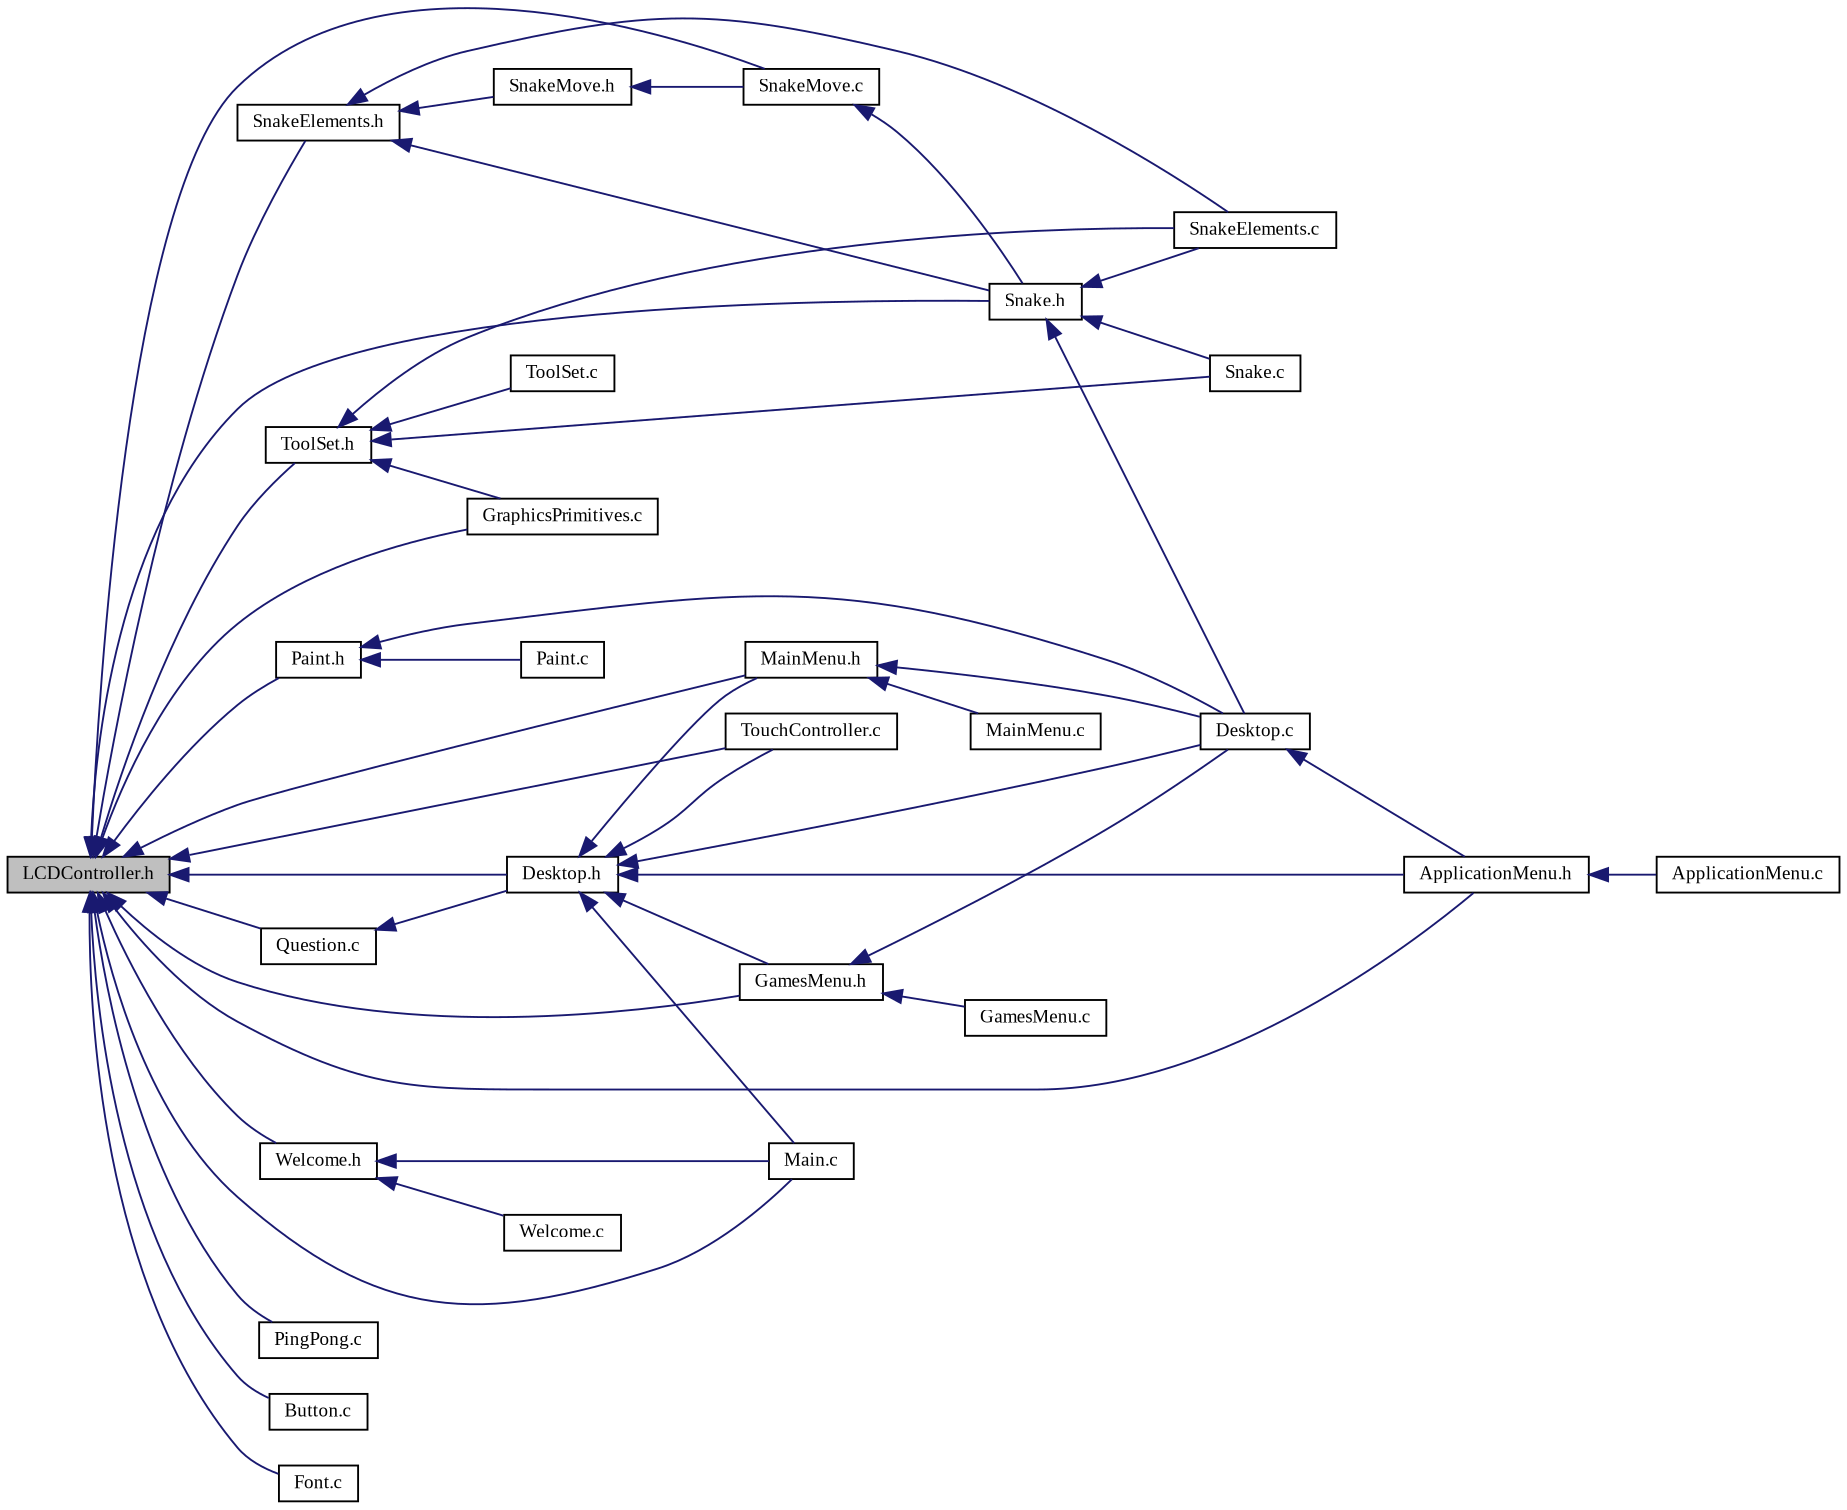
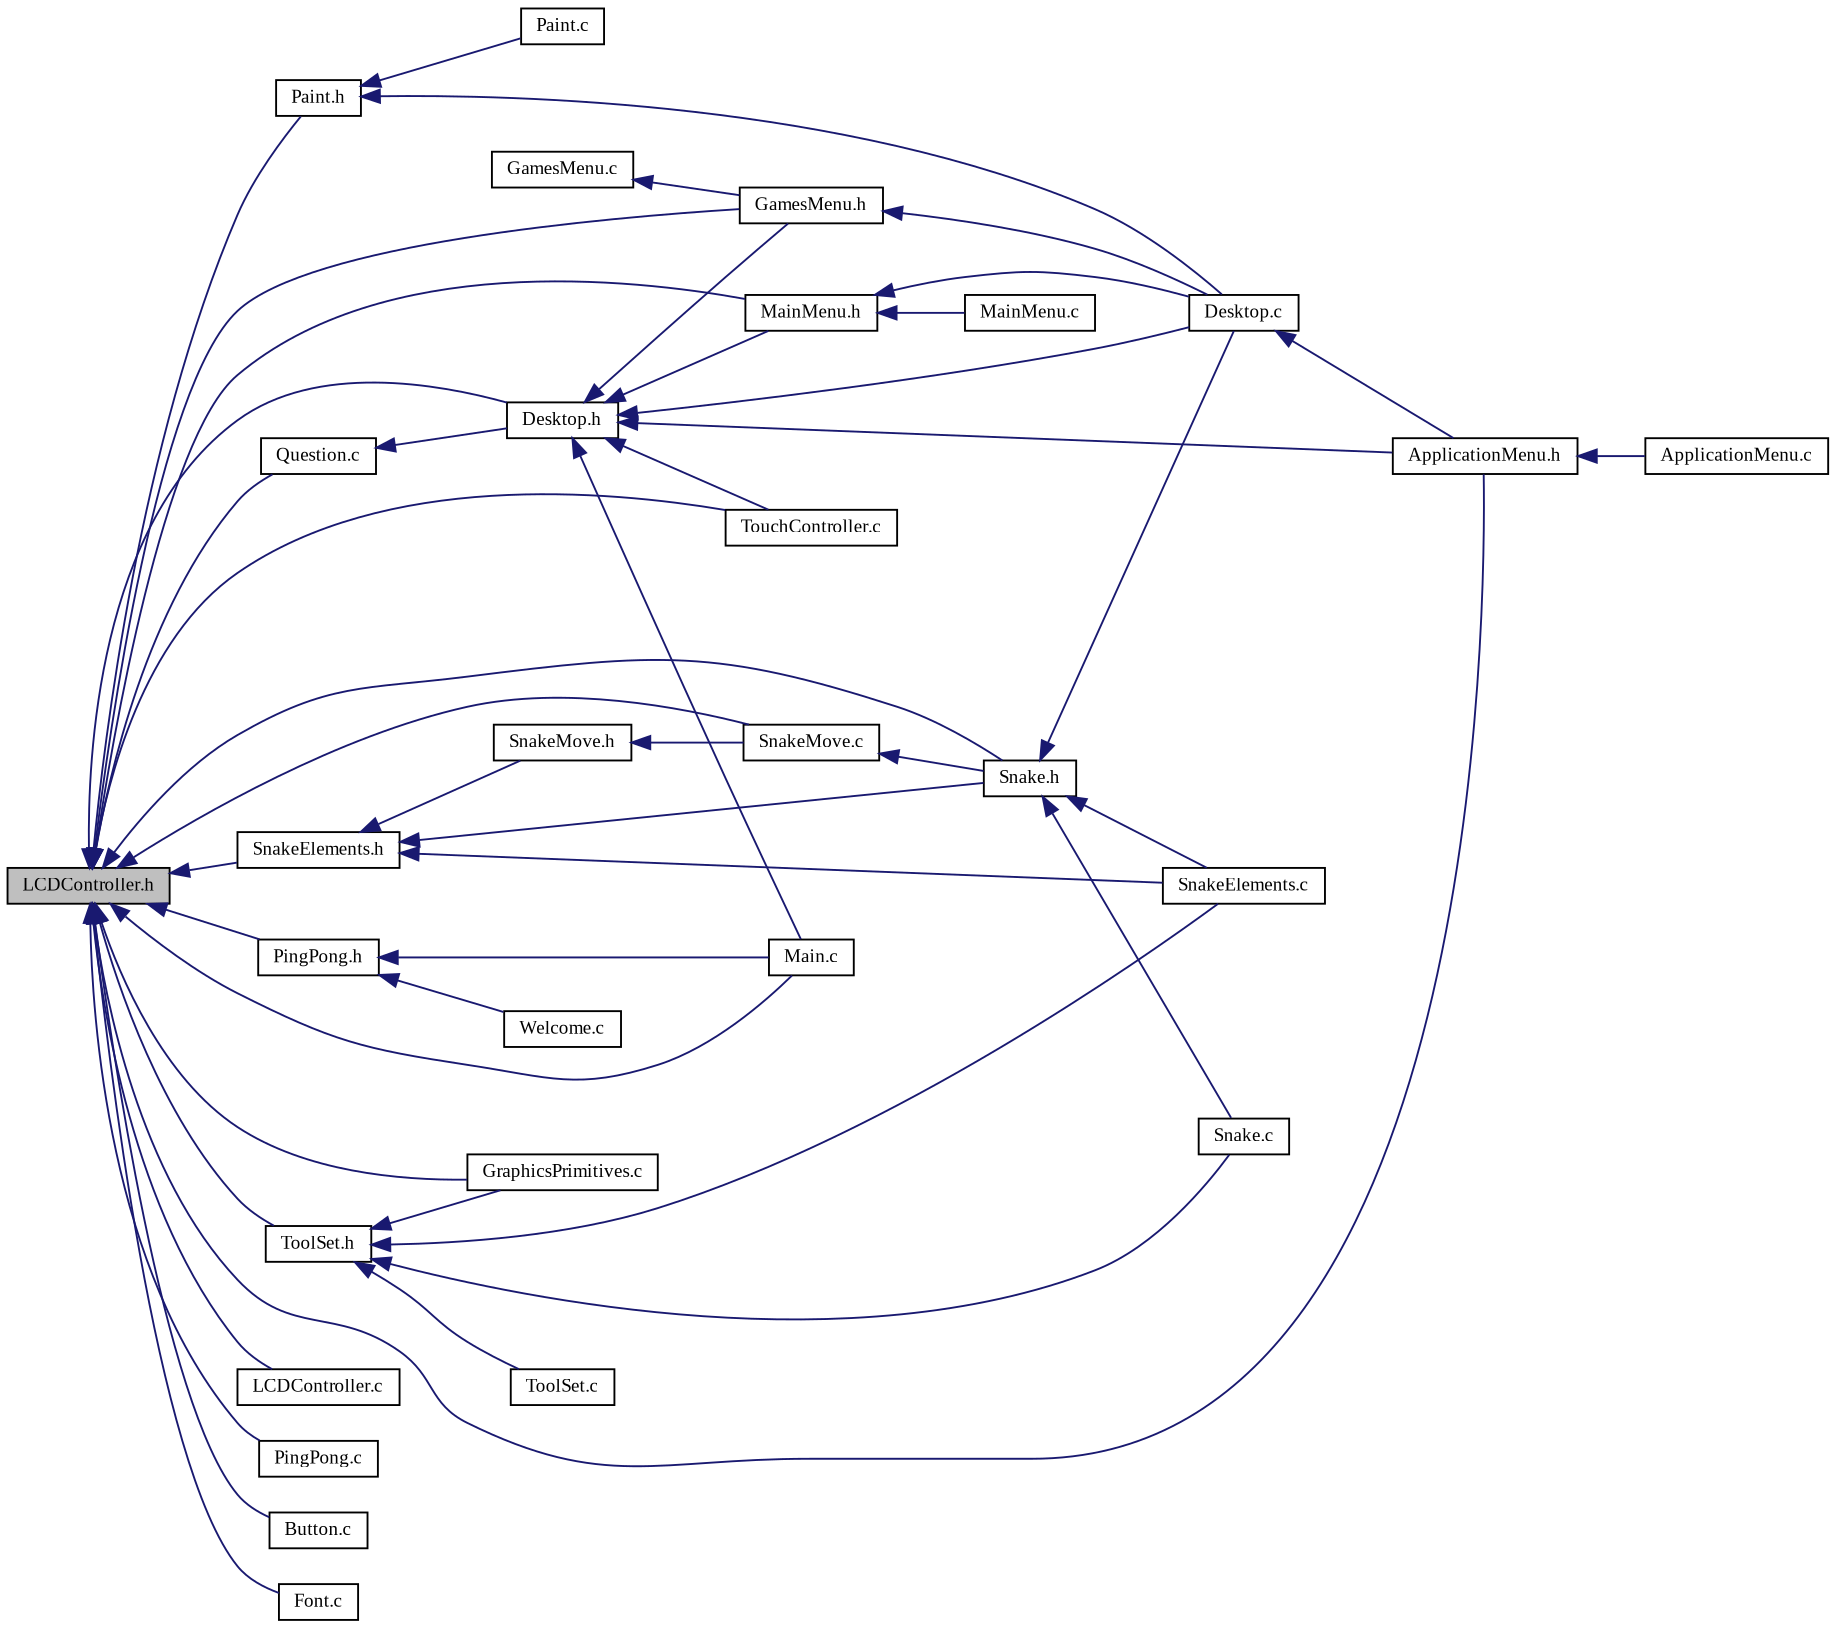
edge "GamesMenu.c" -> "GamesMenu.h": reversed
node "Welcome.h": label "Welcome.h" -> "PingPong.h"
node "LCDController.c": added
